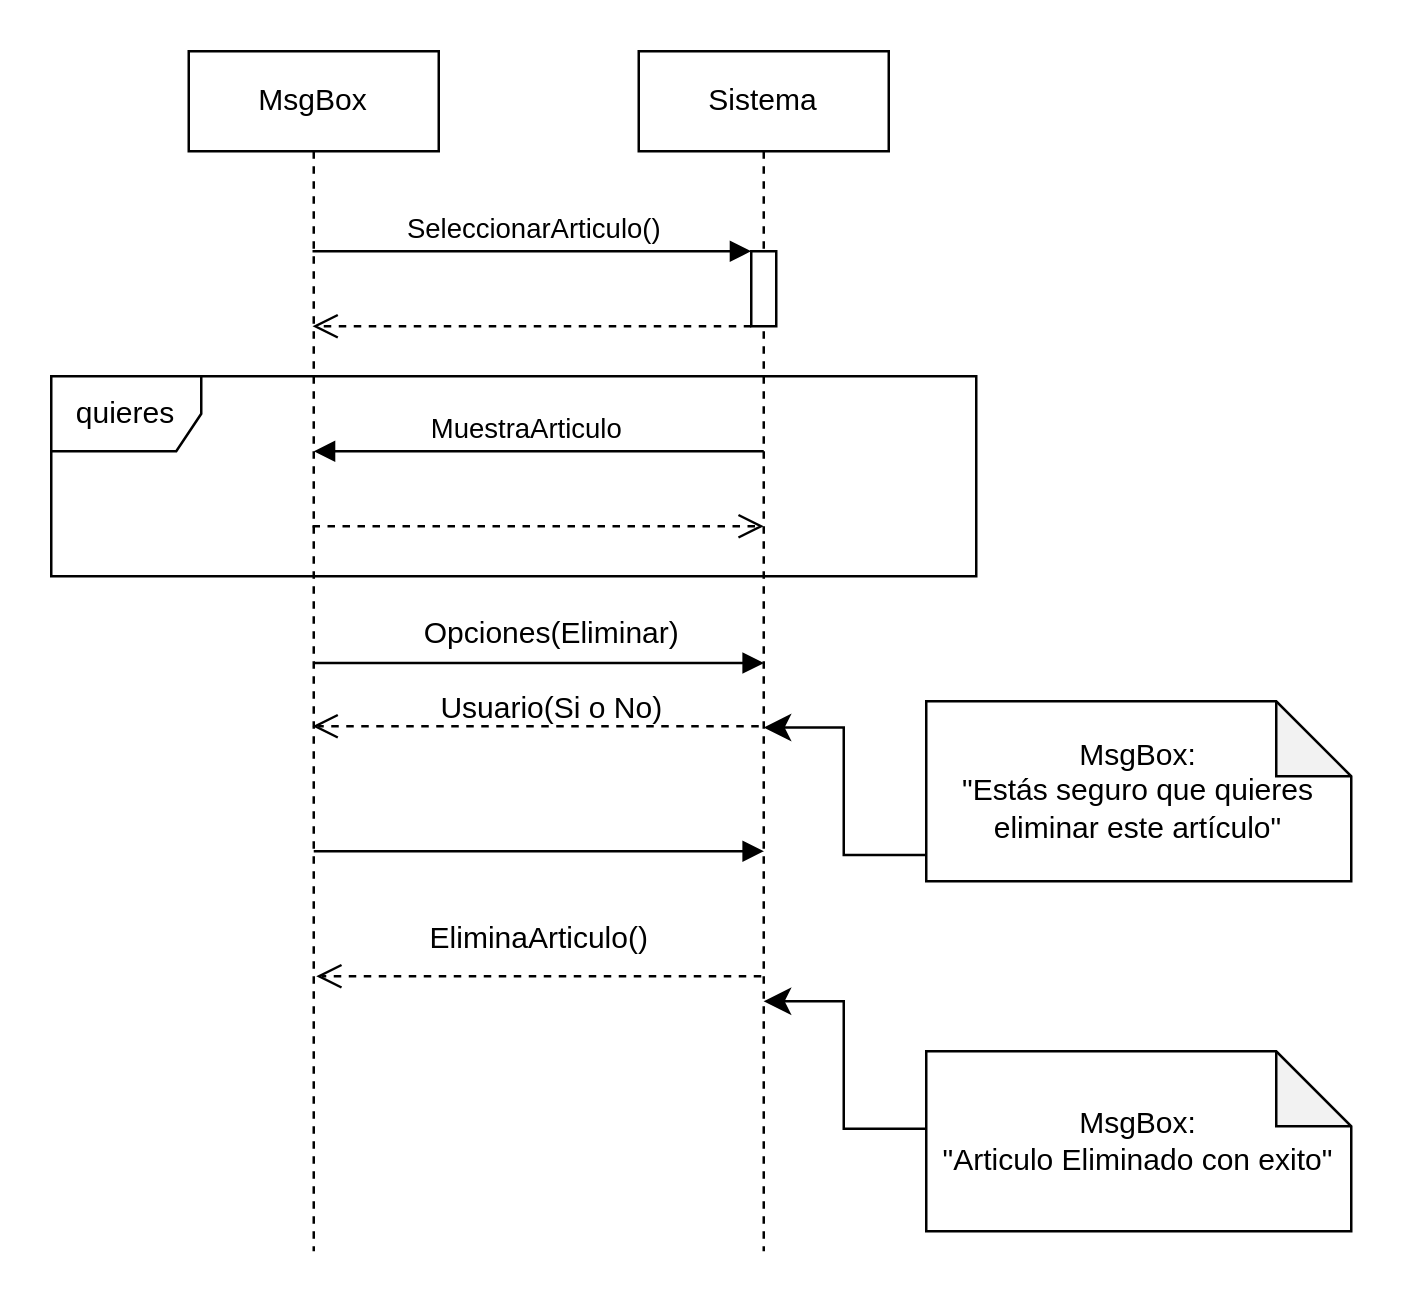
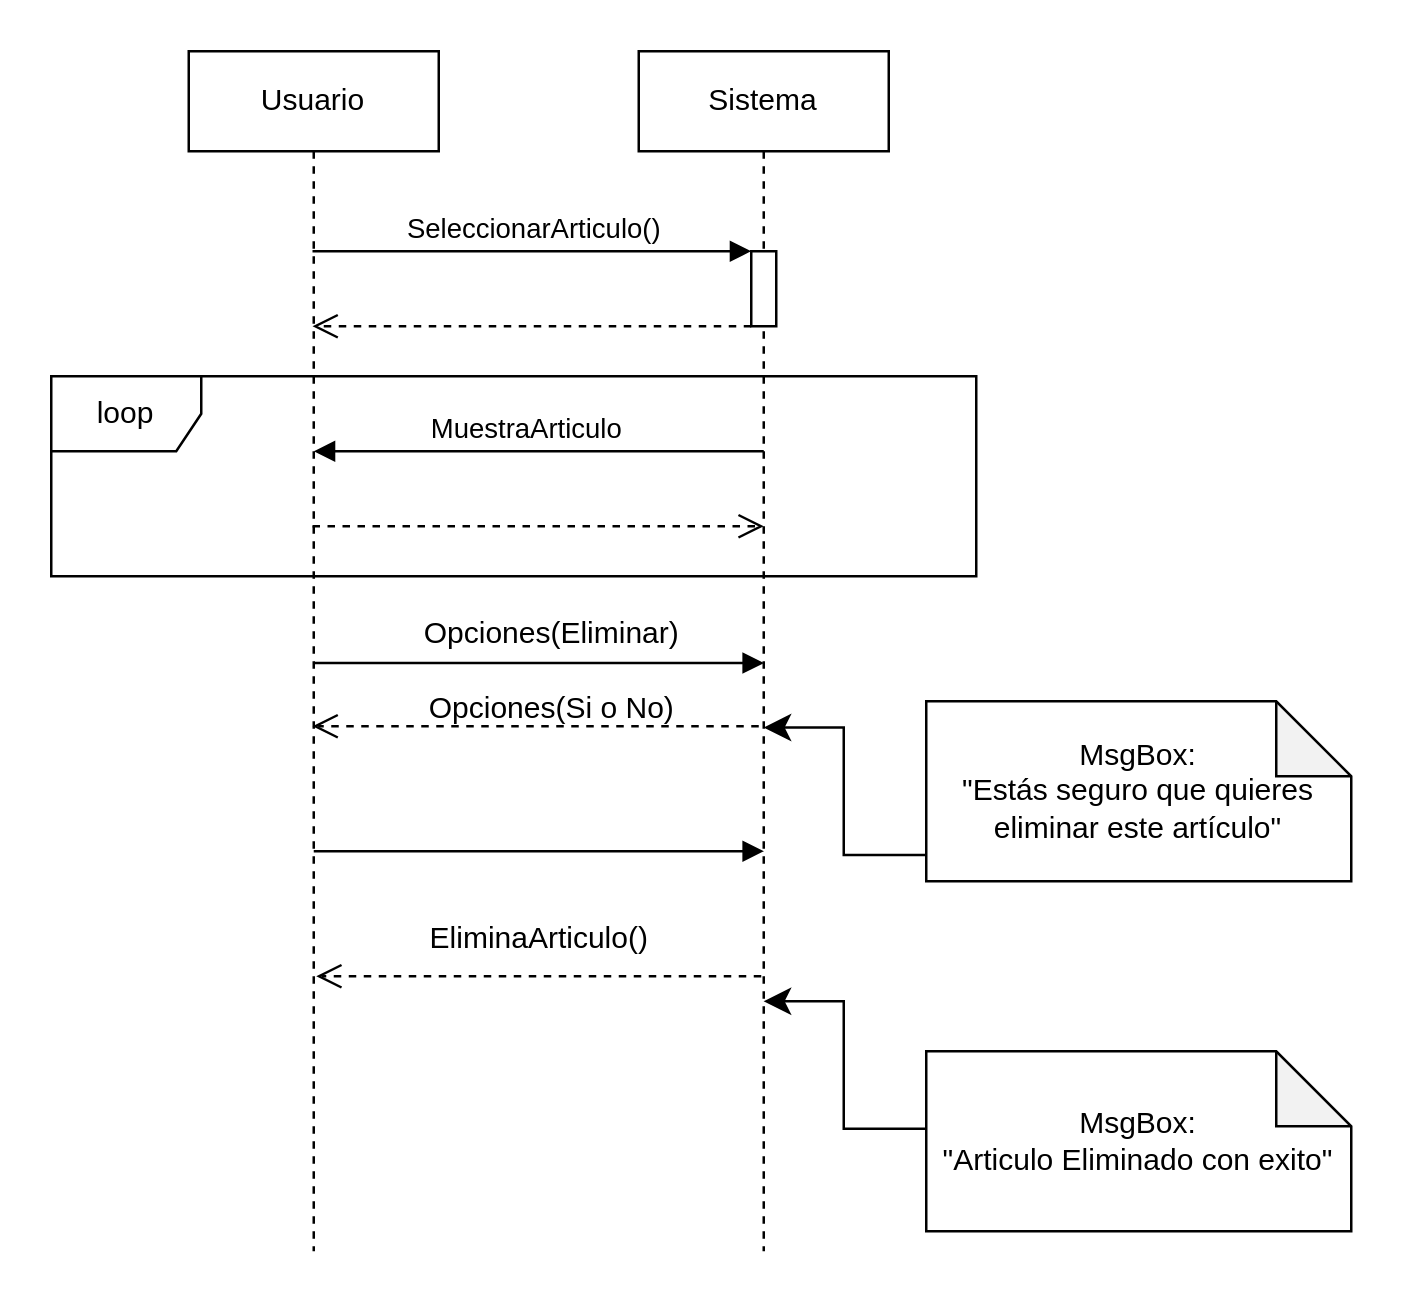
node "MsgBox": label "MsgBox" -> "Usuario"
node "quieres": label "quieres" -> "loop"
node "Usuario(Si o No)": label "Usuario(Si o No)" -> "Opciones(Si o No)"
